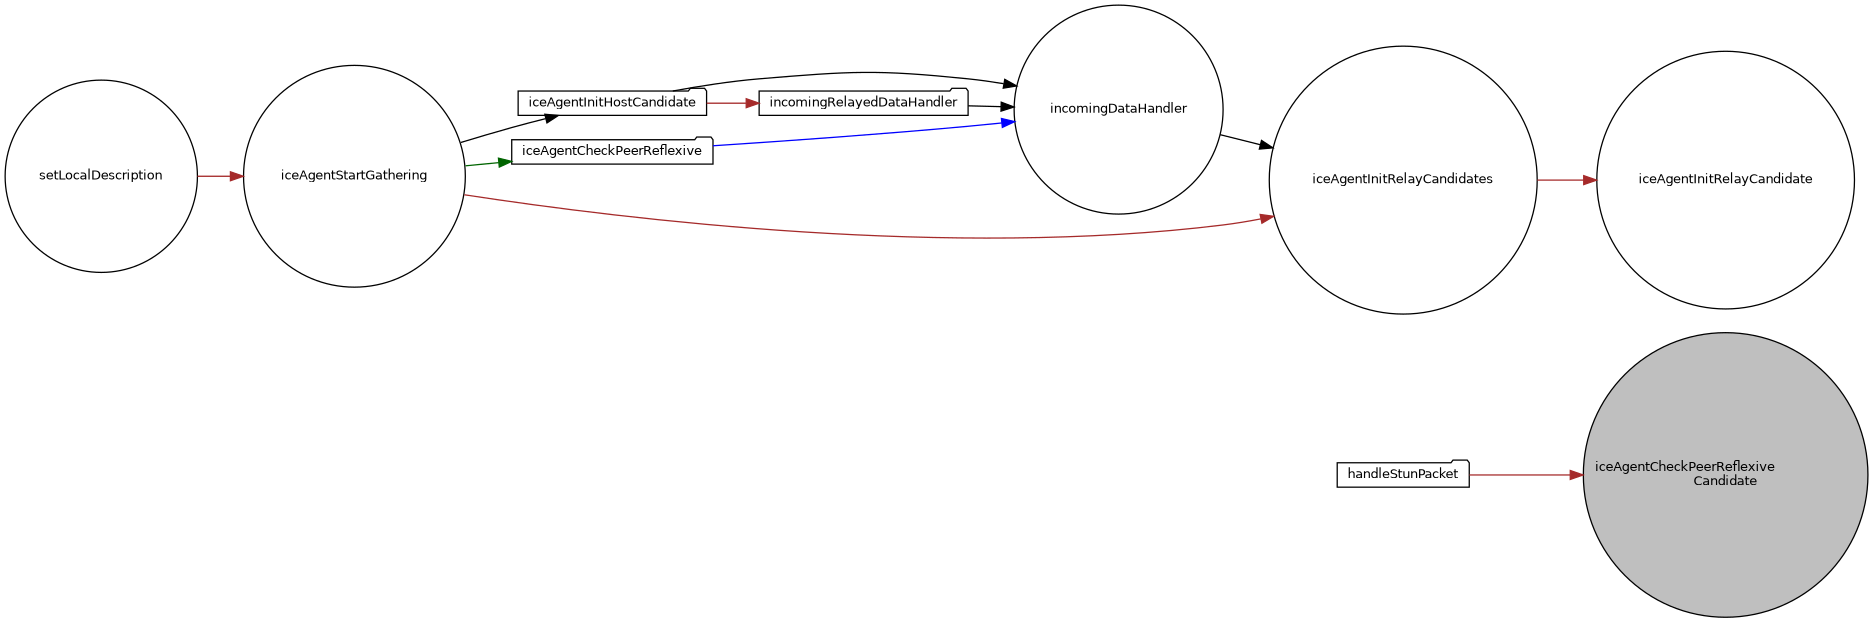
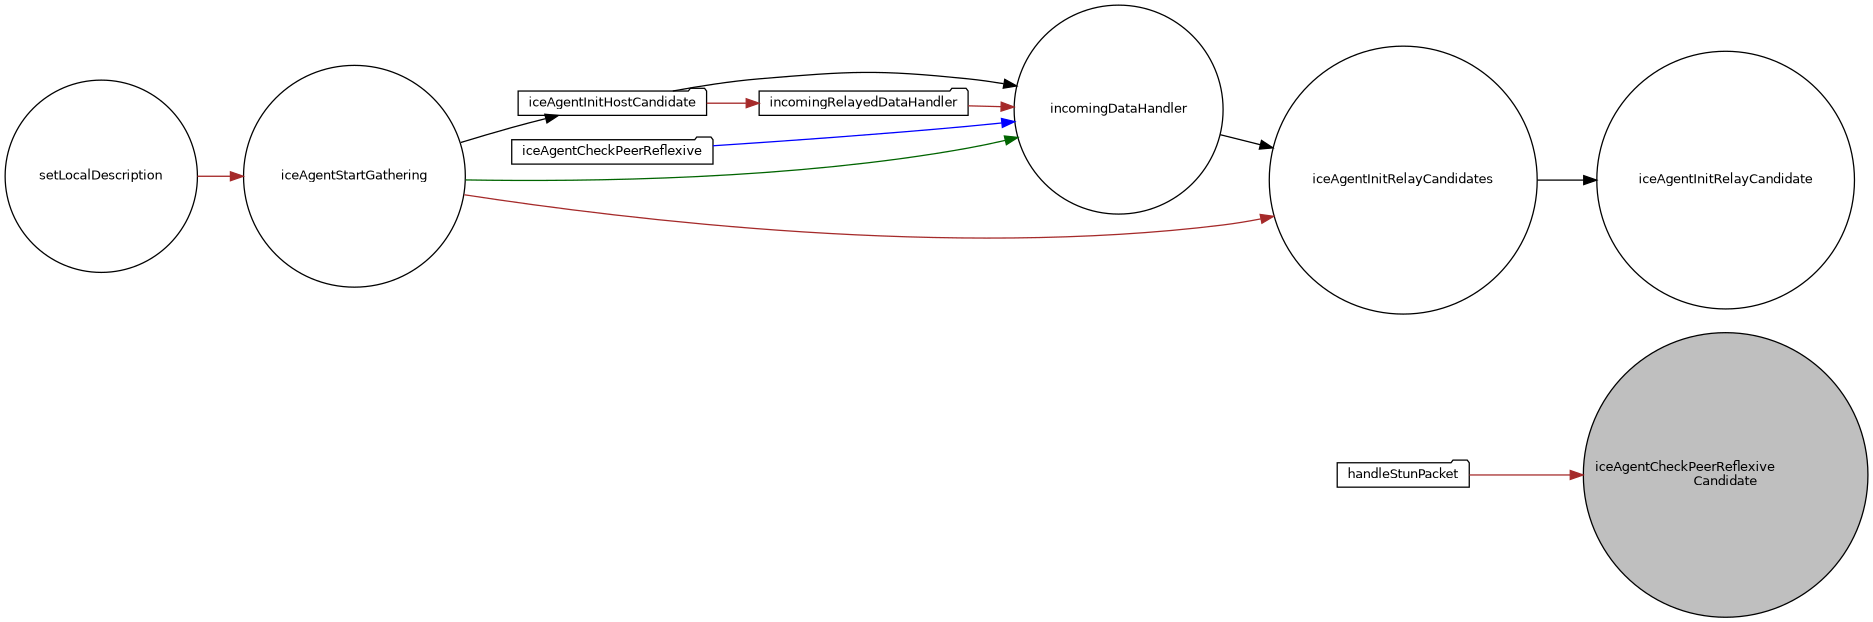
edge "incomingRelayedDataHandler" -> "incomingDataHandler": color black -> brown
edge "iceAgentStartGathering" -> "iceAgentCheckPeerReflexive": now "iceAgentStartGathering" -> "incomingDataHandler"
edge "iceAgentInitRelayCandidates" -> "iceAgentInitRelayCandidate": color brown -> black
